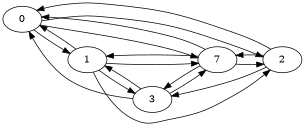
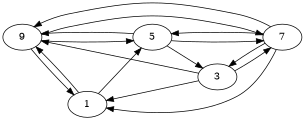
node "0": label "0" -> "9"
node "2": label "2" -> "5"
edge "1" -> "7": removed
edge "1" -> "3": removed
